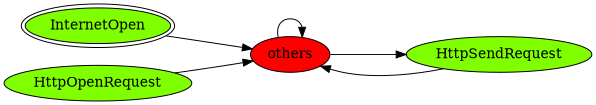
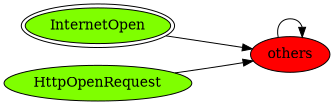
node "HttpSendRequest": removed
